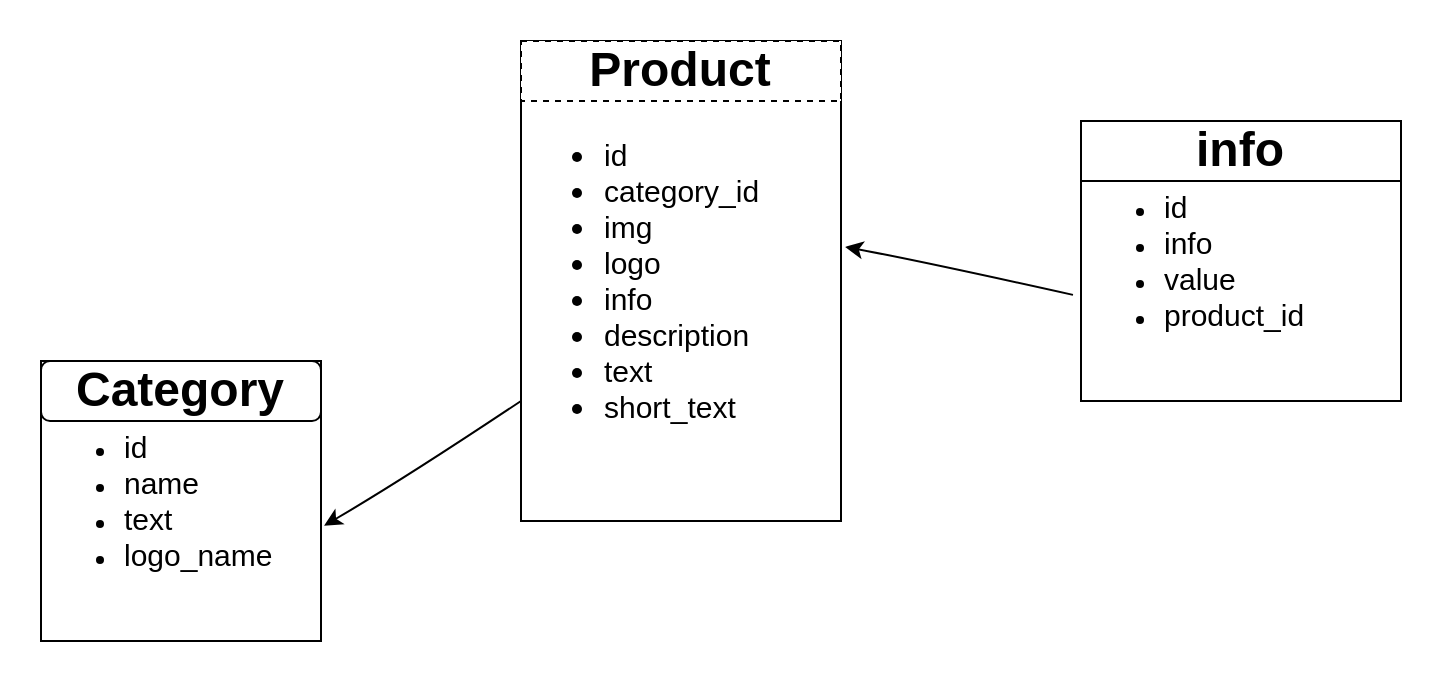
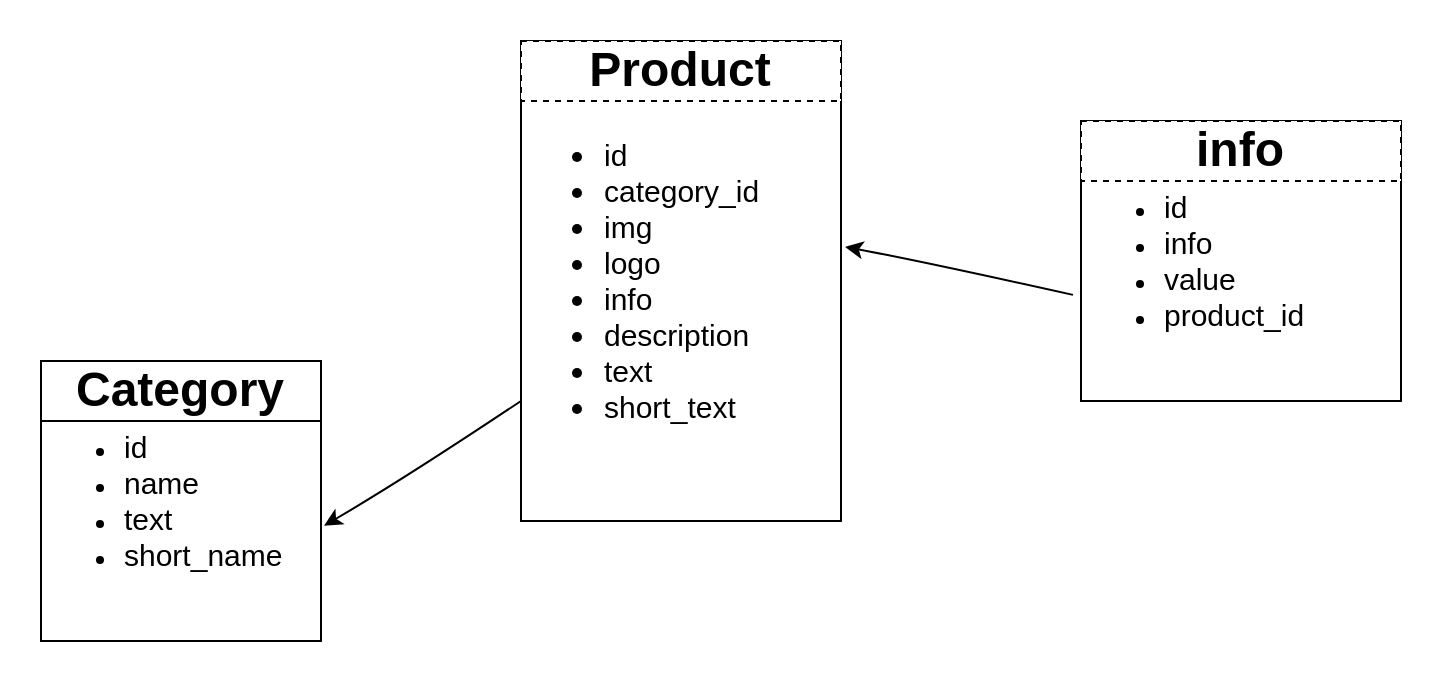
node "info": style solid -> dashed
node "Category": shape rounded rectangle -> rectangle
node "id name text logo_name": label "id name text logo_name" -> "id name text short_name"
